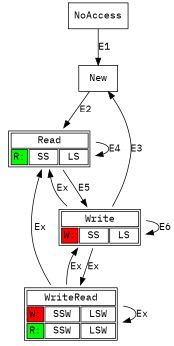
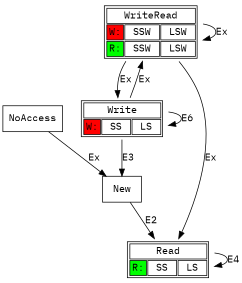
edge "NoAccess" -> "New": label "E1" -> "Ex"
edge "Read" -> "Write": removed, label "E5"
edge "Write" -> "Read": removed, label "Ex"
